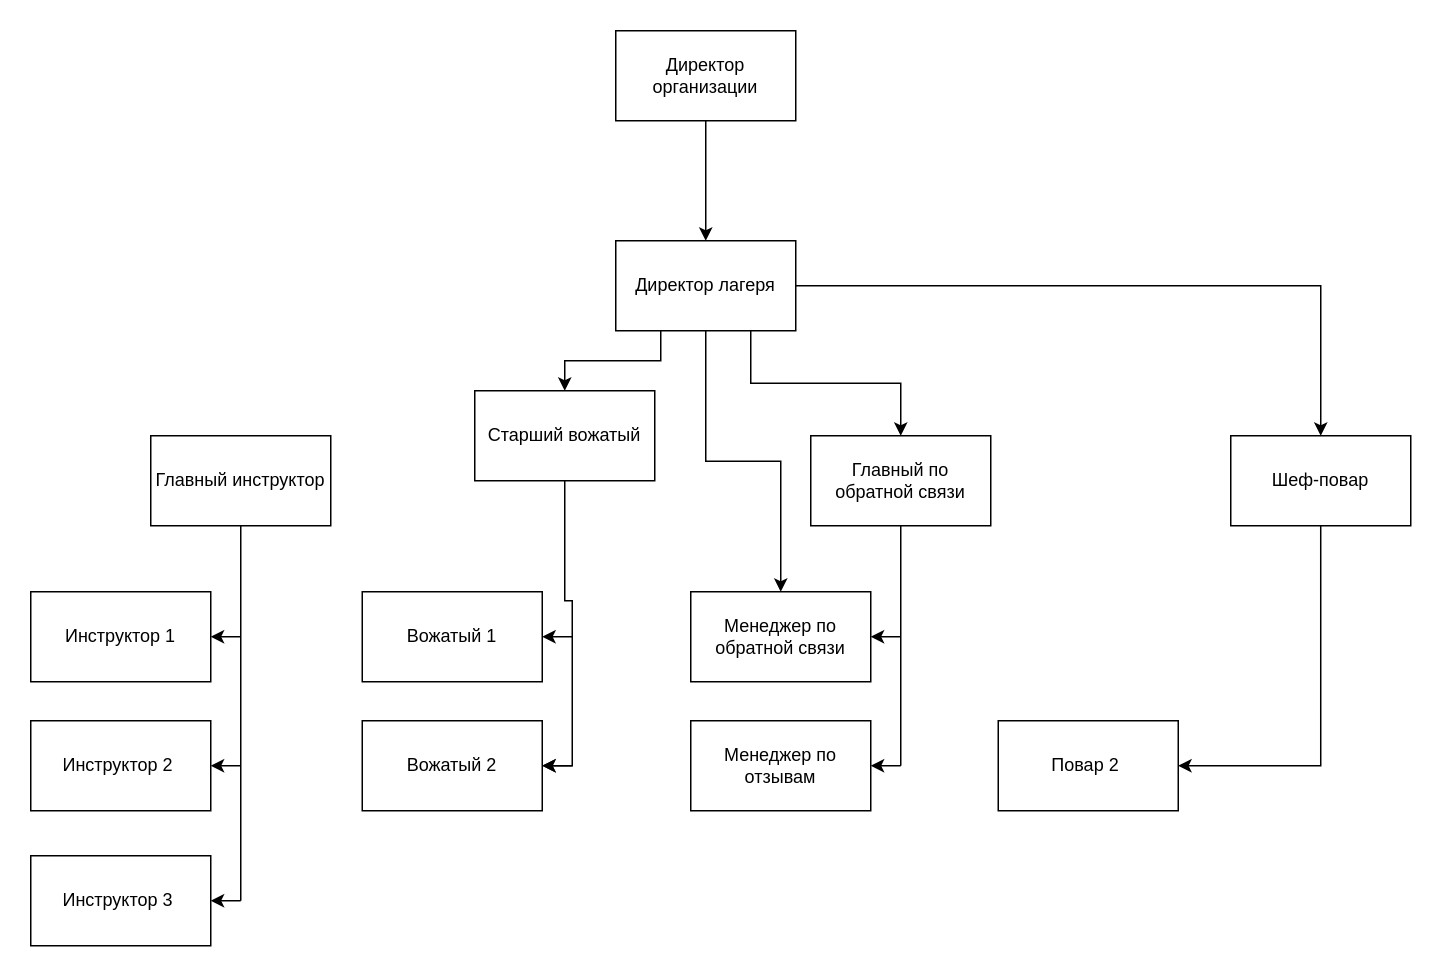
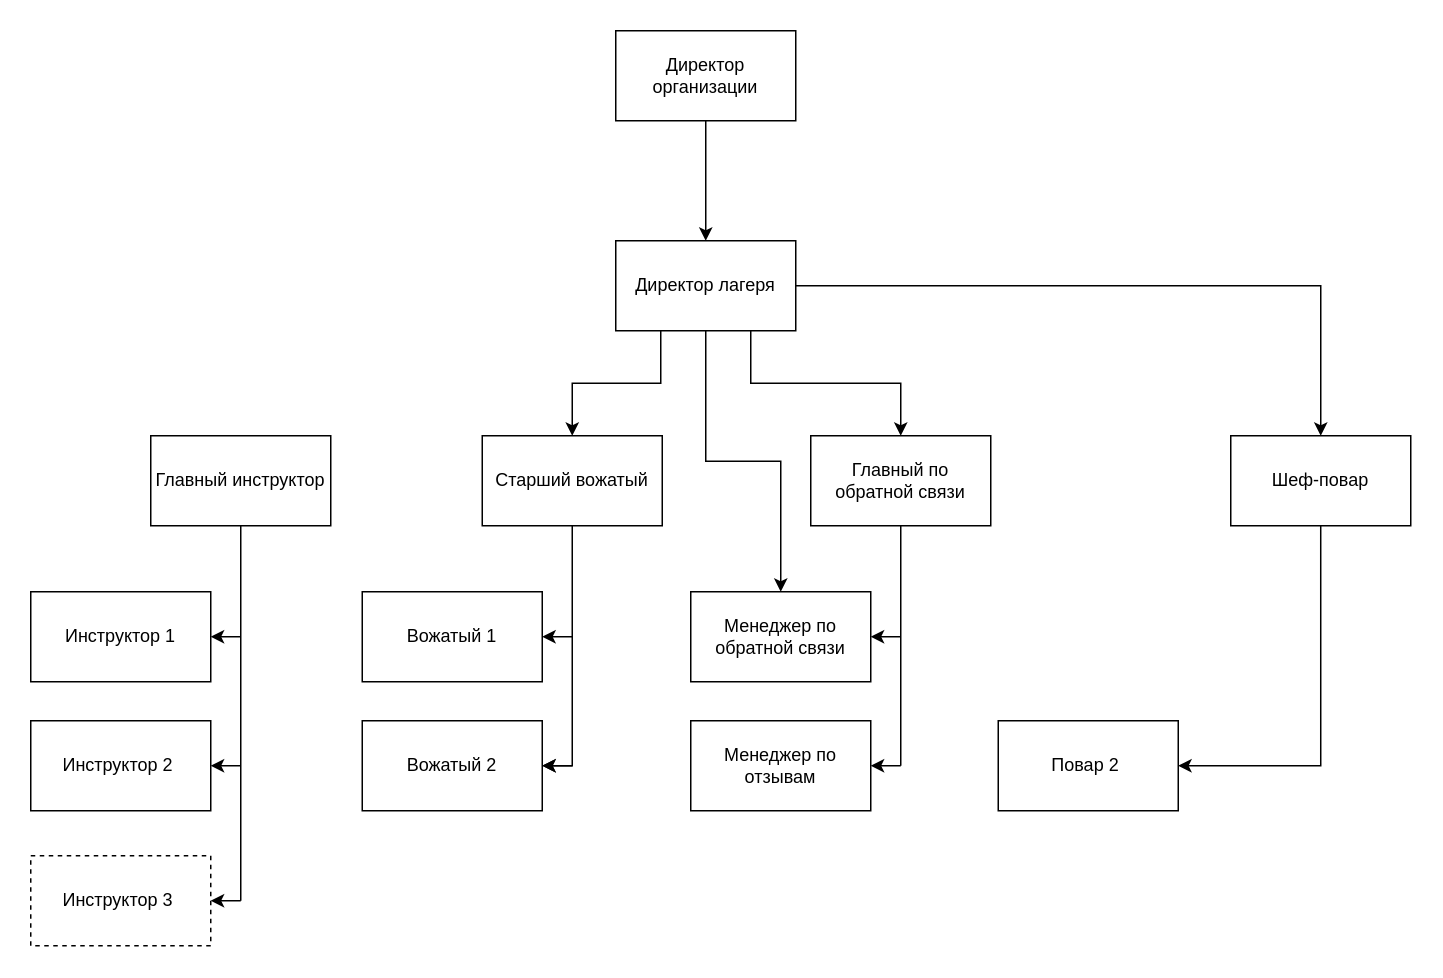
node "Старший вожатый": moved (565, 436) -> (572, 481)
node "Инструктор 3": style solid -> dashed
